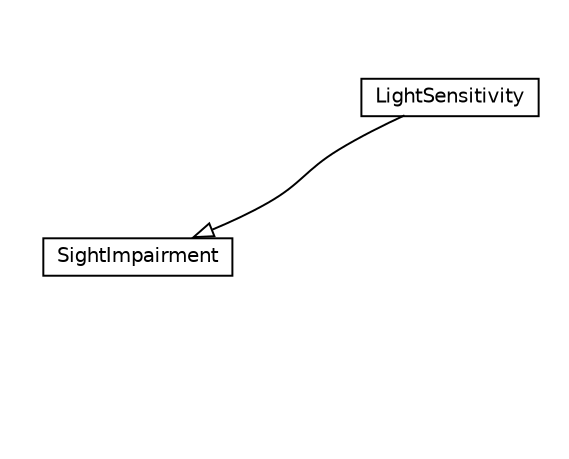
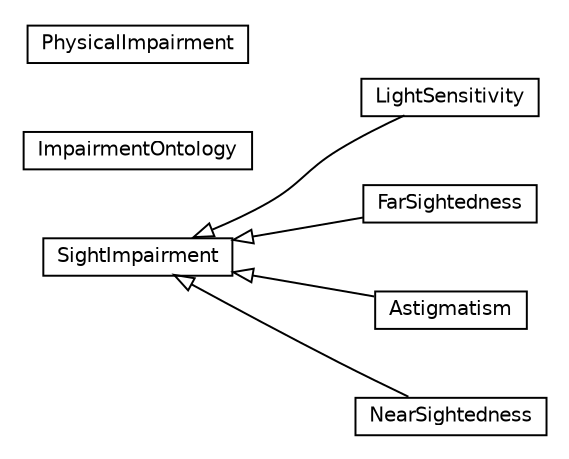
node "PhysicalImpairment": added
node "ImpairmentOntology": added
node "FarSightedness": added
node "Astigmatism": added
node "NearSightedness": added
